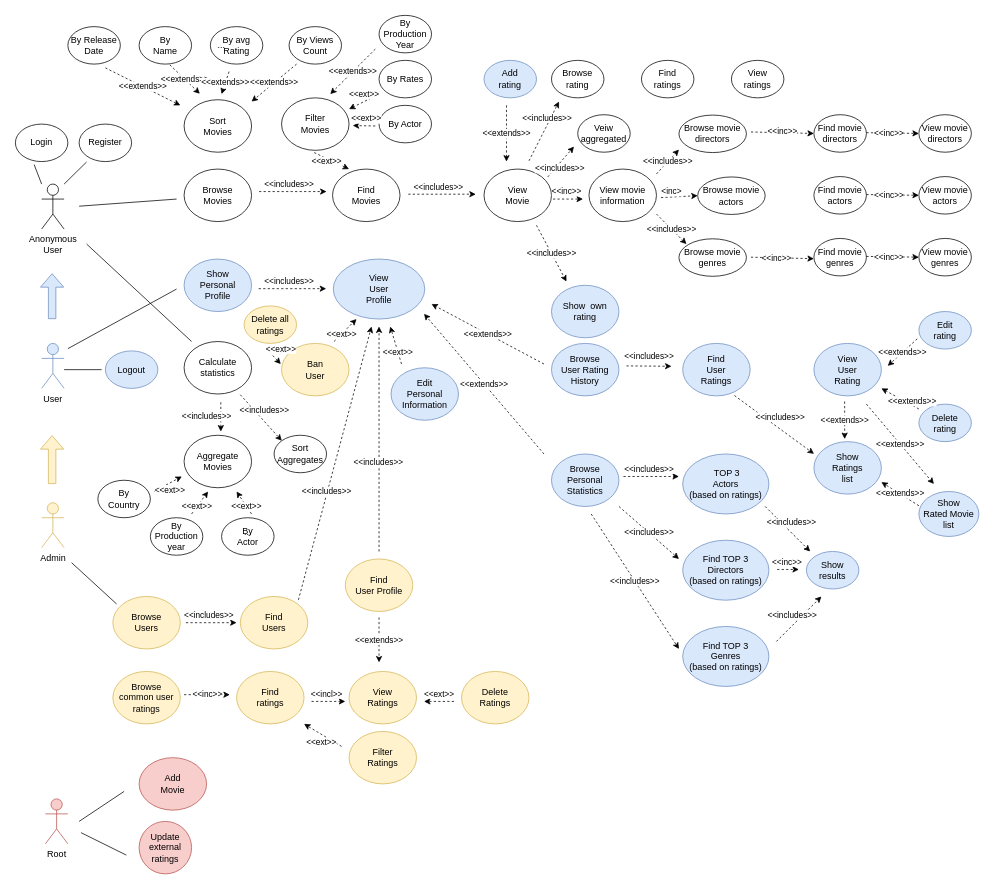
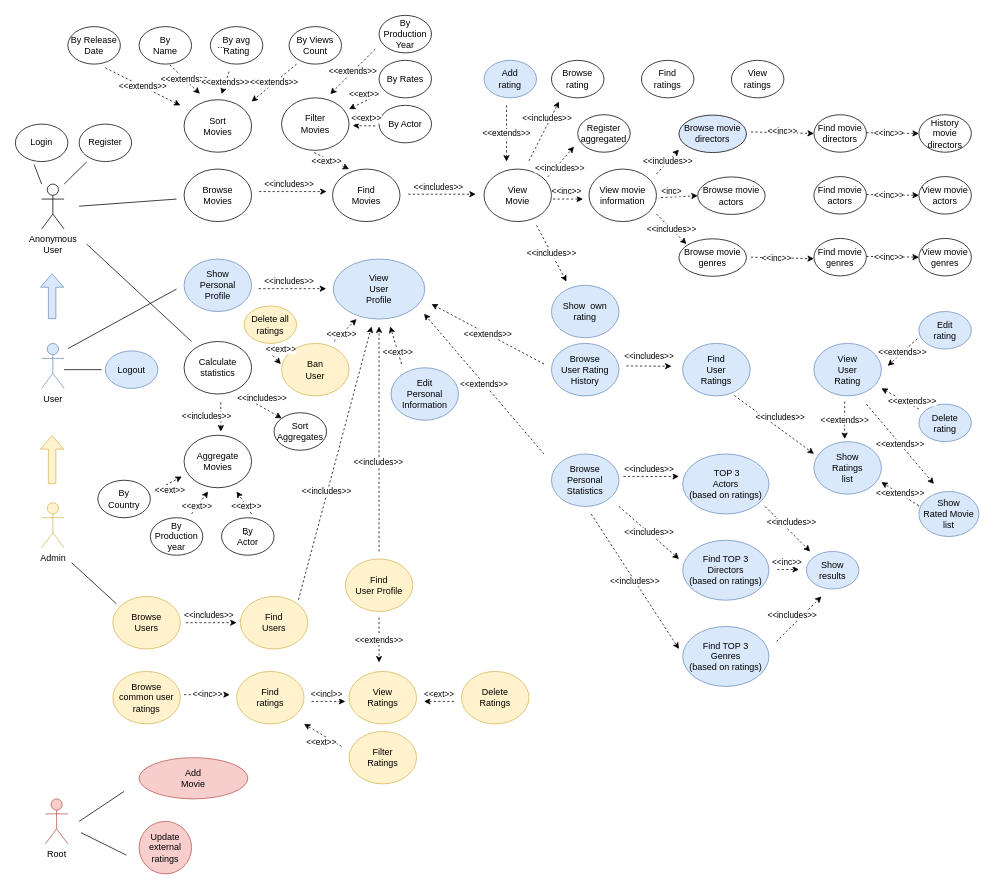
node "Veiw aggregated": label "Veiw aggregated" -> "Register aggregated"
node "Browse movie directors": fillcolor #ffffff -> #dae8fc
node "View movie directors": label "View movie directors" -> "History movie directors"
node "Sort Aggregates": moved (300, 454) -> (300, 432)
node "Add Movie": size 68x53 -> 109x41
